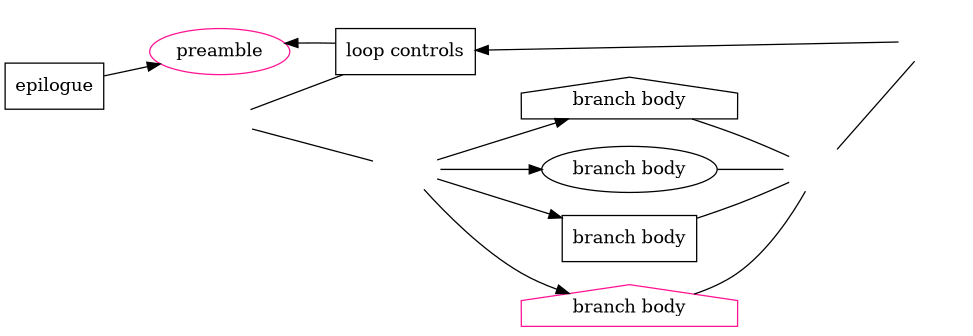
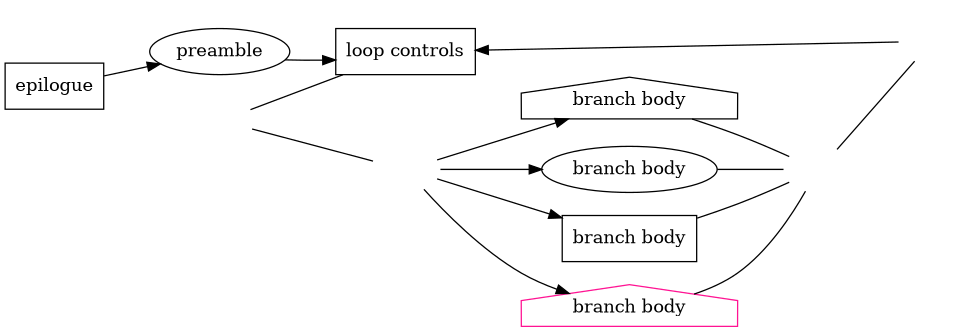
edge "loop controls" -> "preamble": reversed
node "preamble": color deeppink -> black
